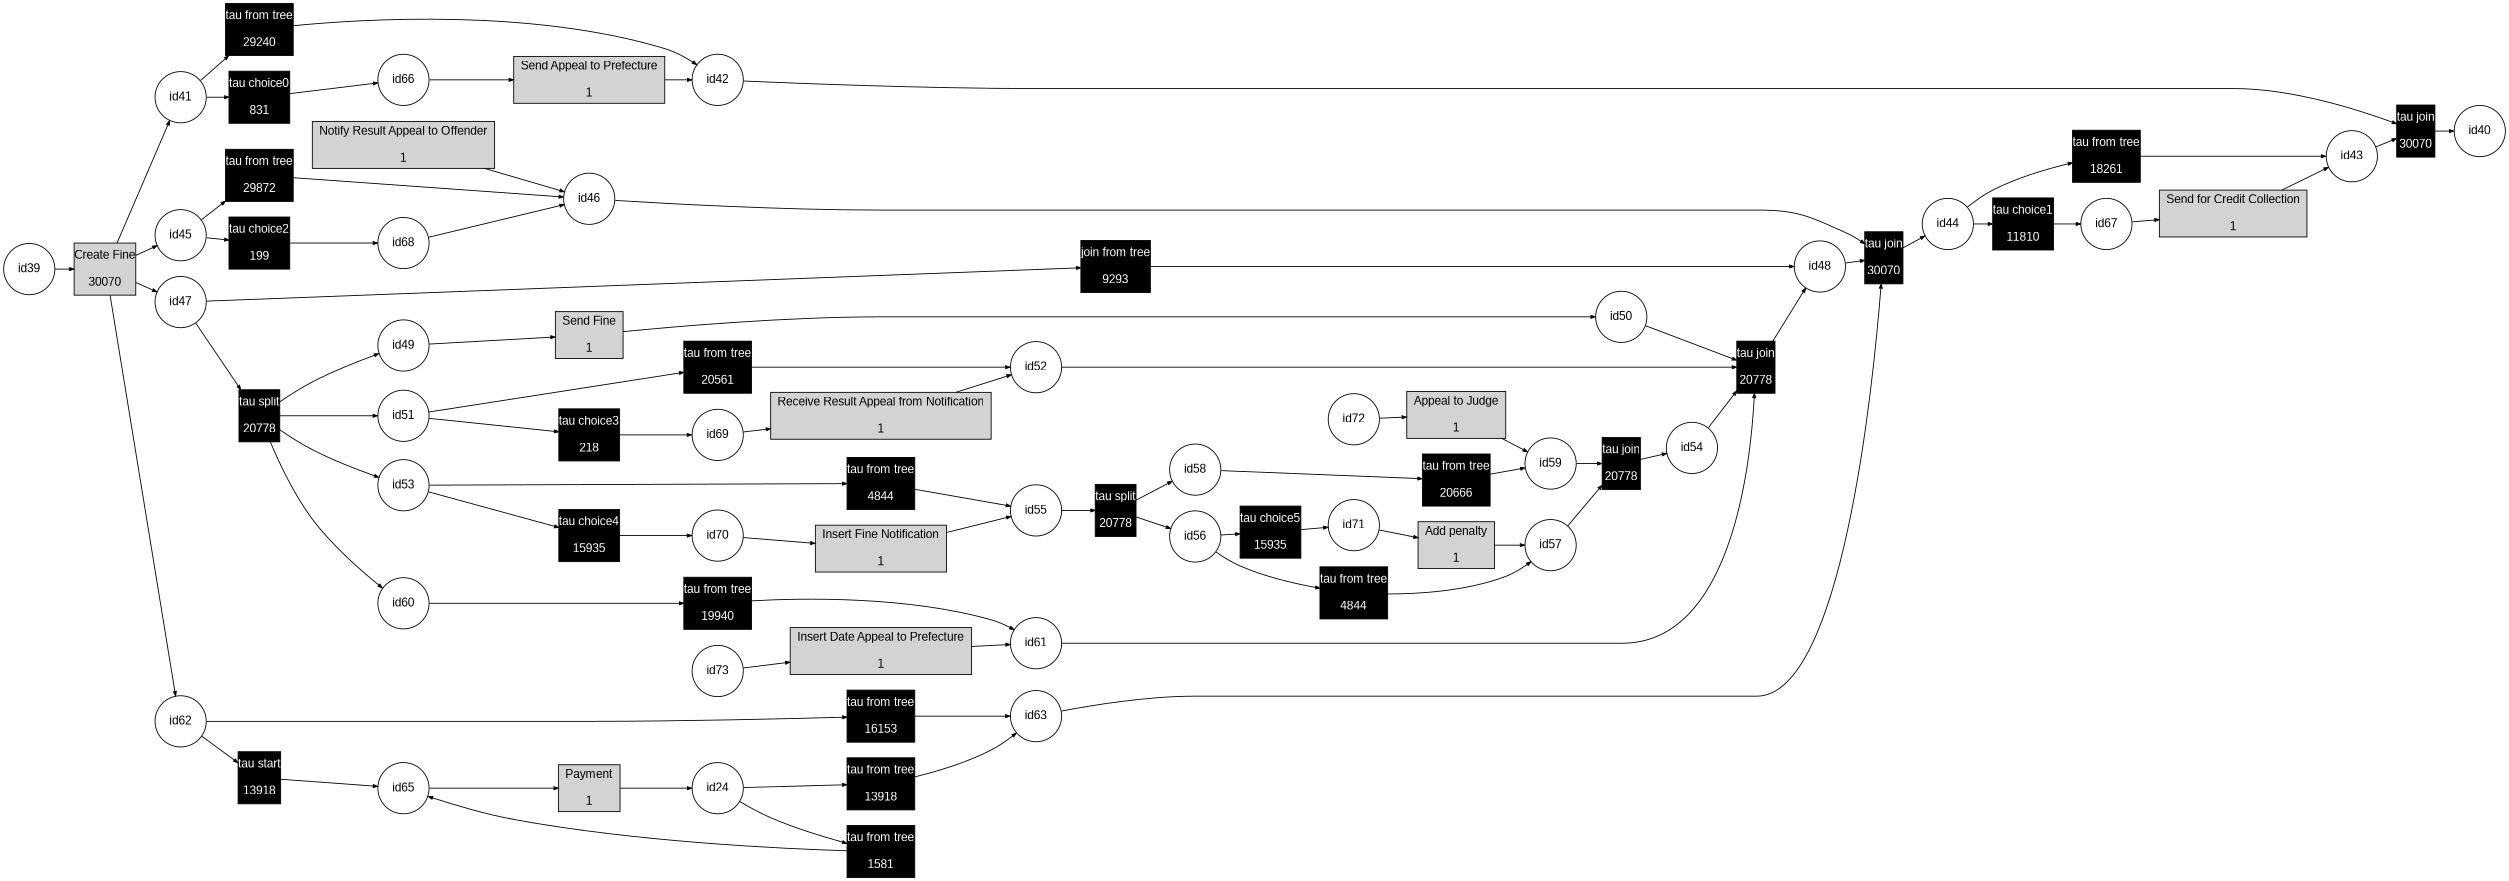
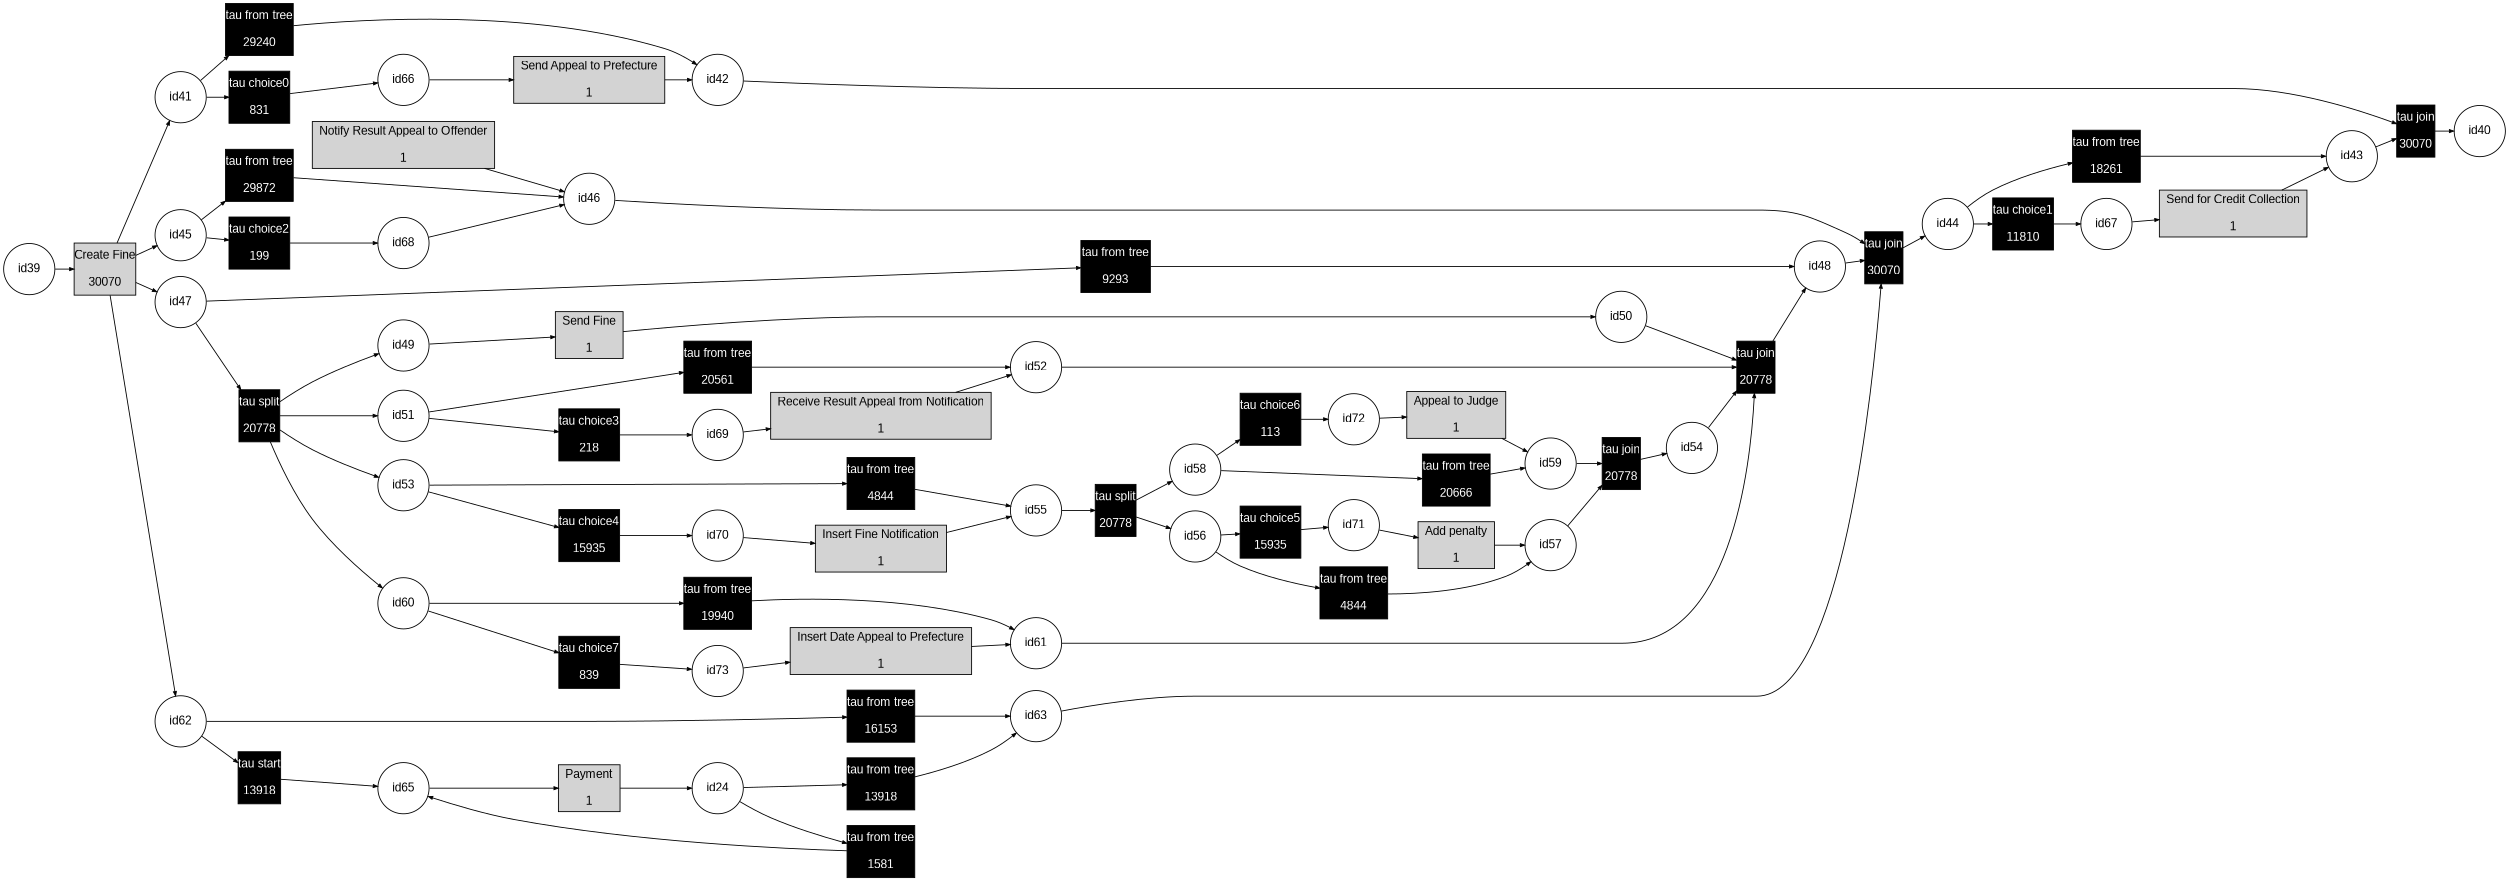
node "join from tree 9293": label "join from tree 9293" -> "tau from tree 9293"
node "tau choice6 113": added
node "tau choice7 839": added
